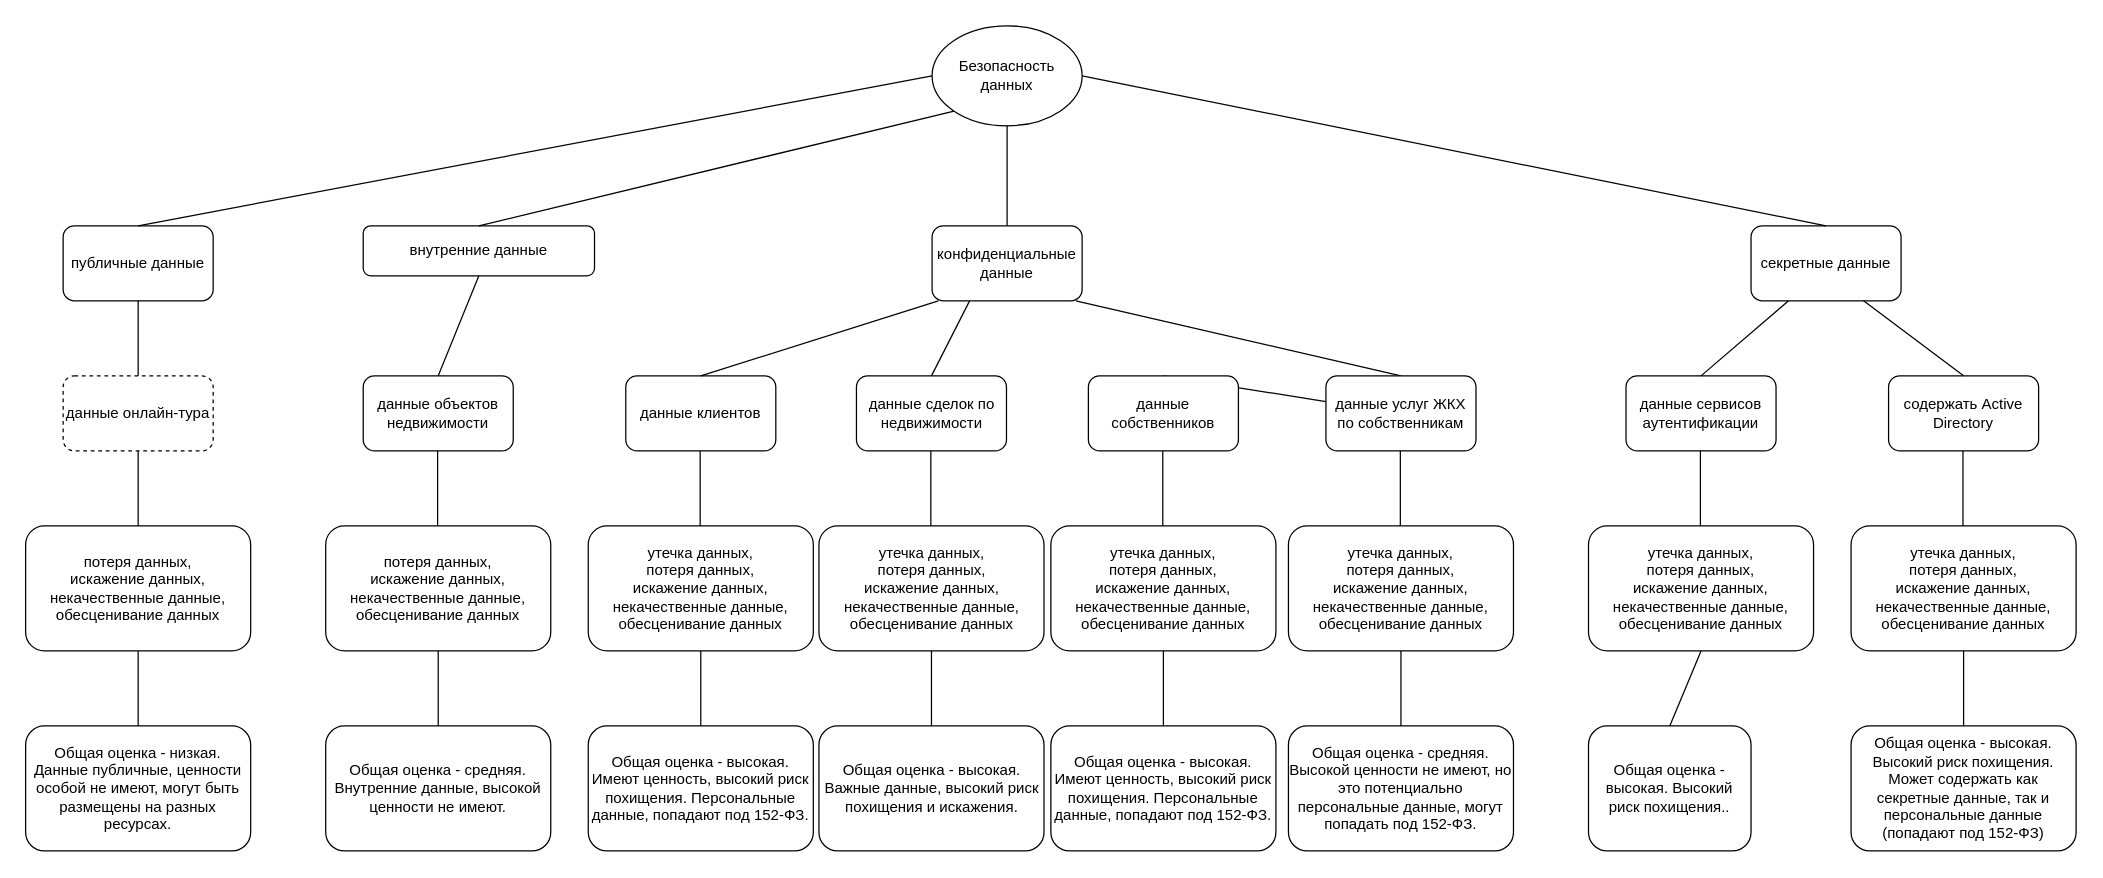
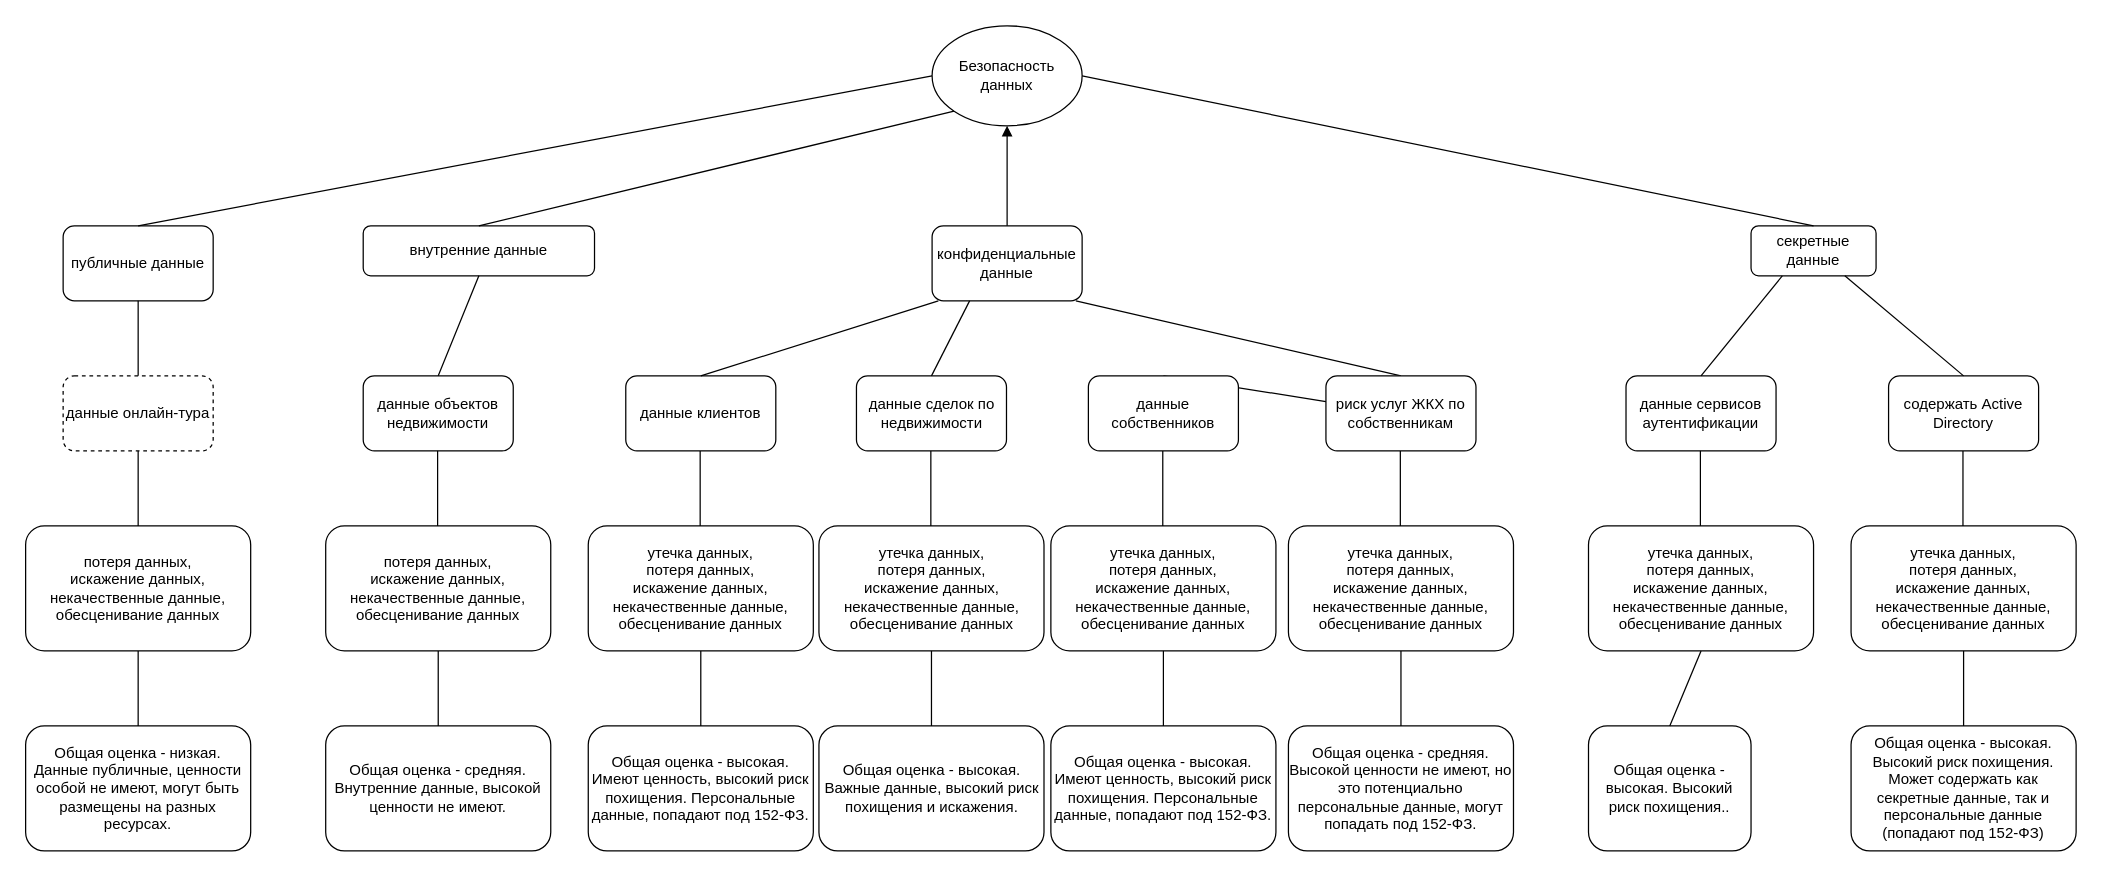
edge "Безопасность данных" -- "конфиденциальные данные": arrowhead none -> block
node "секретные данные": size 150x75 -> 125x50
node "данные услуг ЖКХ по собственникам": label "данные услуг ЖКХ по собственникам" -> "риск услуг ЖКХ по собственникам"
